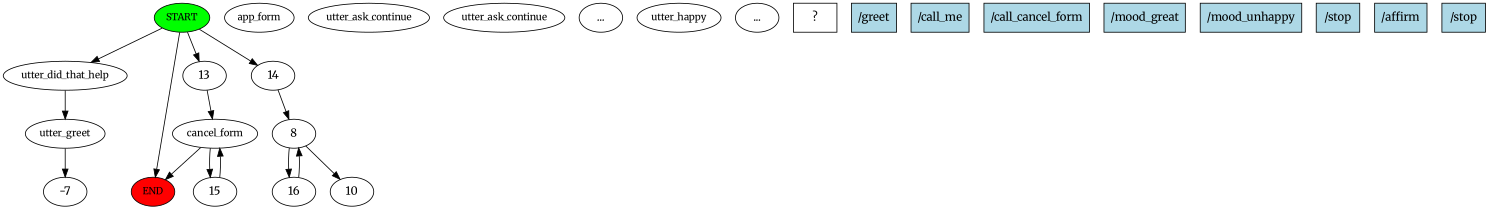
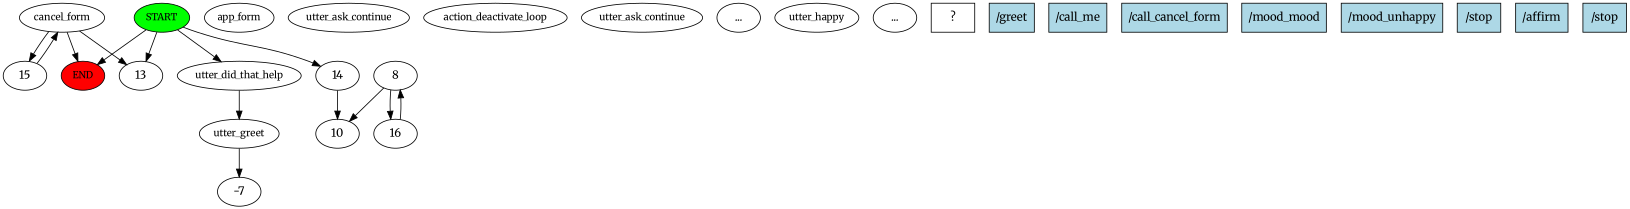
node "action_deactivate_loop": added
node "/mood_great": label "/mood_great" -> "/mood_mood"
edge "13" -> "cancel_form": reversed
edge "14" -> "8": now "14" -> "10"
